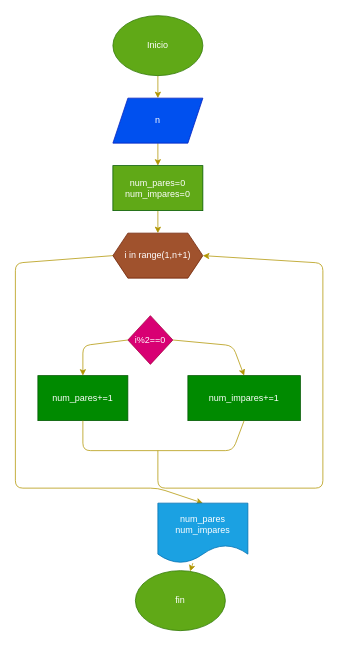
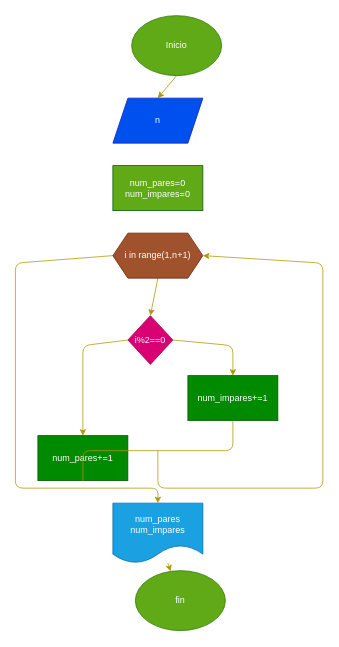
node "Inicio": moved (158, 45) -> (177, 45)
edge "n" -> "num_pares=0 num_impares=0": removed
edge "num_pares=0 num_impares=0" -> "i in range(1,n+1)": removed
edge "i in range(1,n+1)" -> "i%2==0": added
node "num_pares+=1": moved (83, 398) -> (83, 458)
node "num_impares+=1": size 113x45 -> 90x45
node "num_pares num_impares": moved (203, 533) -> (158, 533)
